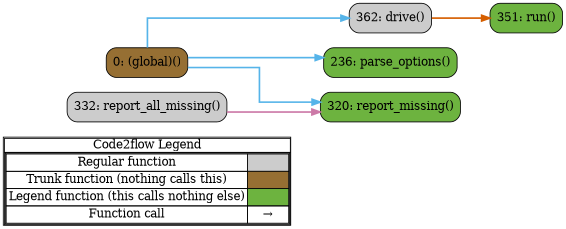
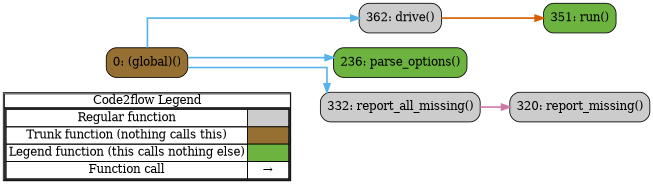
edge "0: (global)()" -> "320: report_missing()": now "0: (global)()" -> "332: report_all_missing()"
node "320: report_missing()": fillcolor #6db33f -> #cccccc
